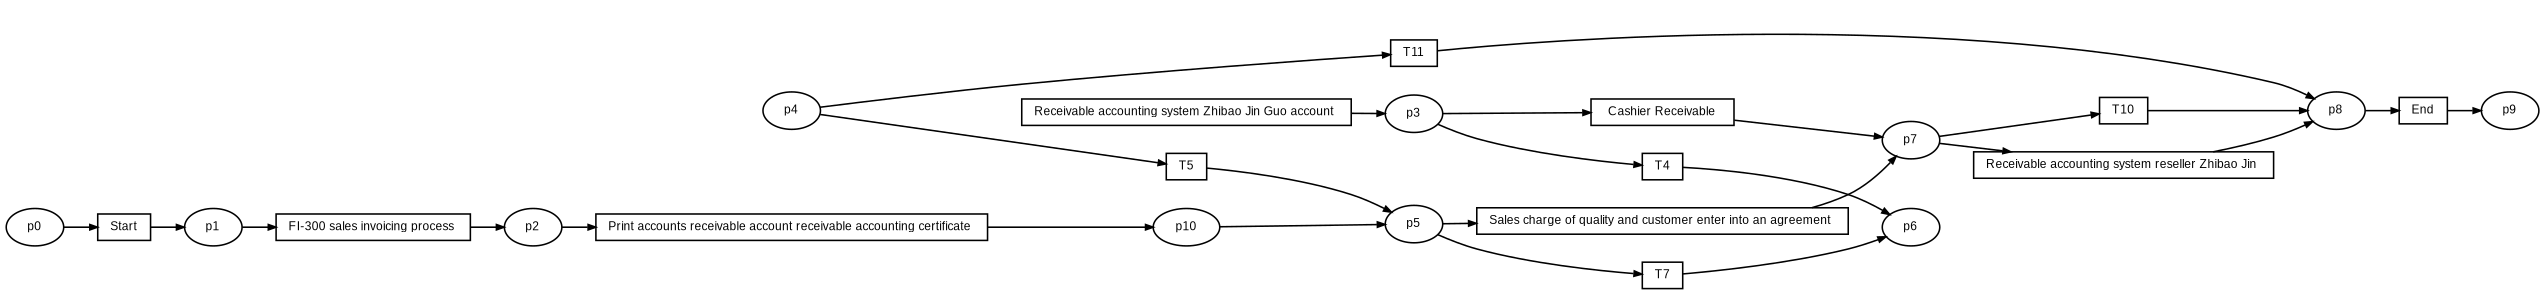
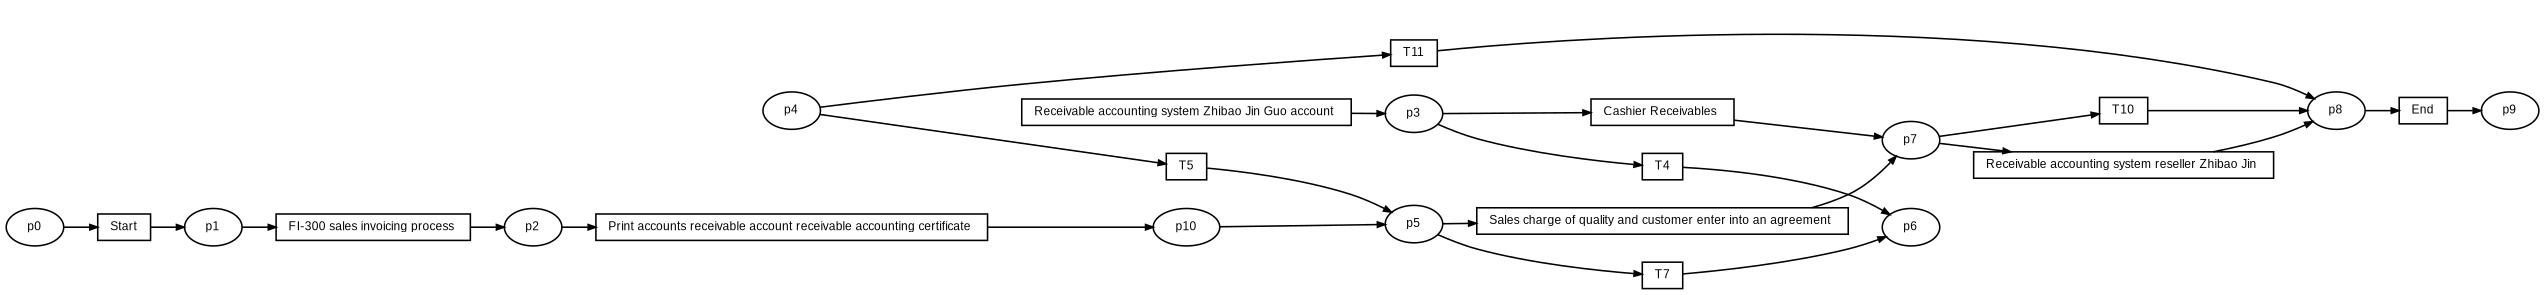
node "Cashier Receivable": label "Cashier Receivable" -> "Cashier Receivables"
